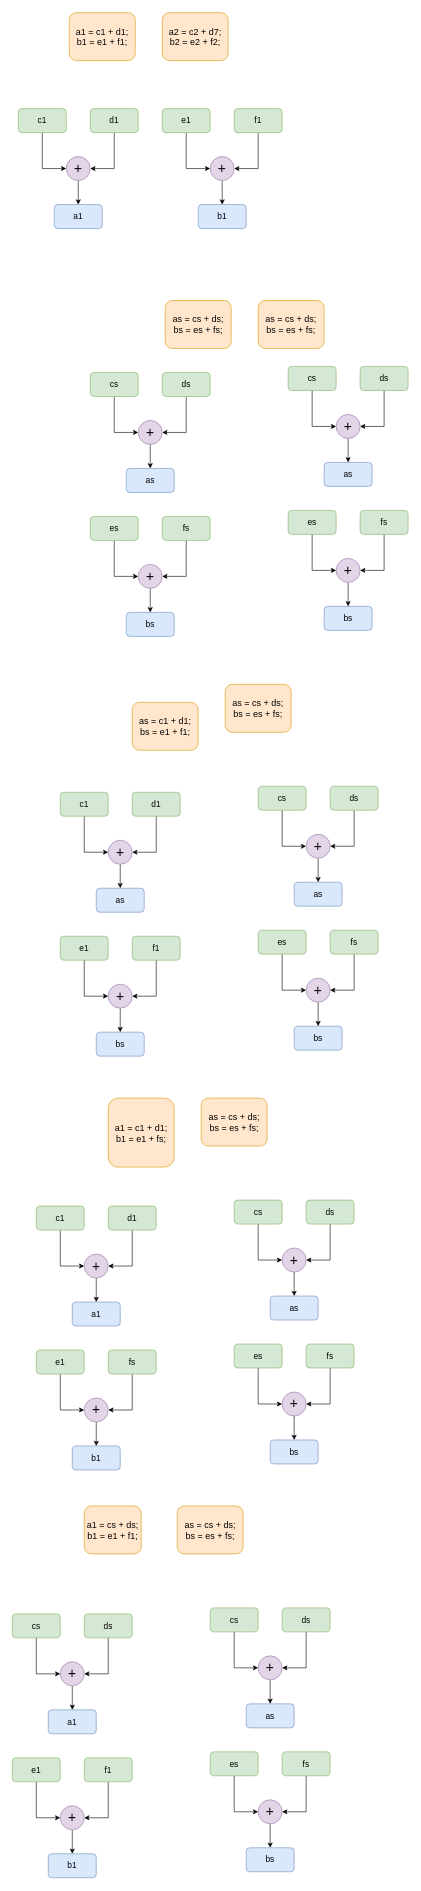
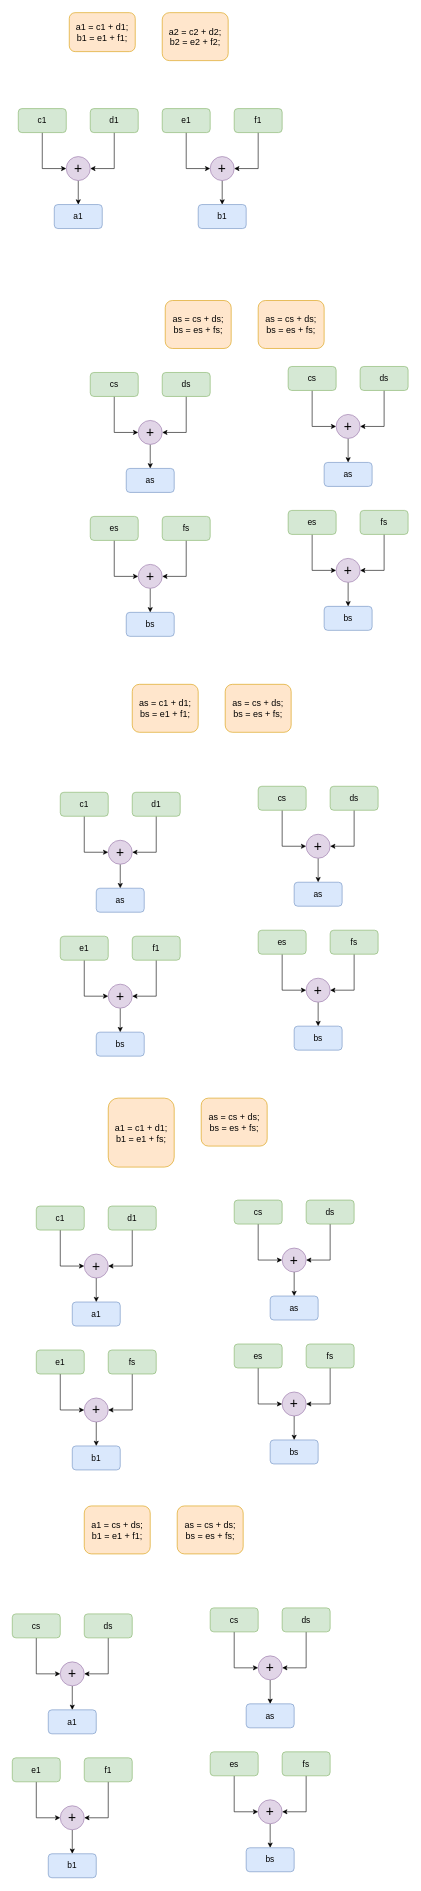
node "a1 = c1 + d1; b1 = e1 + f1;": size 66x48 -> 66x39
node "a2 = c2 + d7; b2 = e2 + f2;": label "a2 = c2 + d7; b2 = e2 + f2;" -> "a2 = c2 + d2; b2 = e2 + f2;"
node "as = c1 + d1; bs = e1 + f1;": moved (165, 726) -> (165, 708)
node "a1 = cs + ds; b1 = e1 + f1;": size 57x48 -> 66x48
